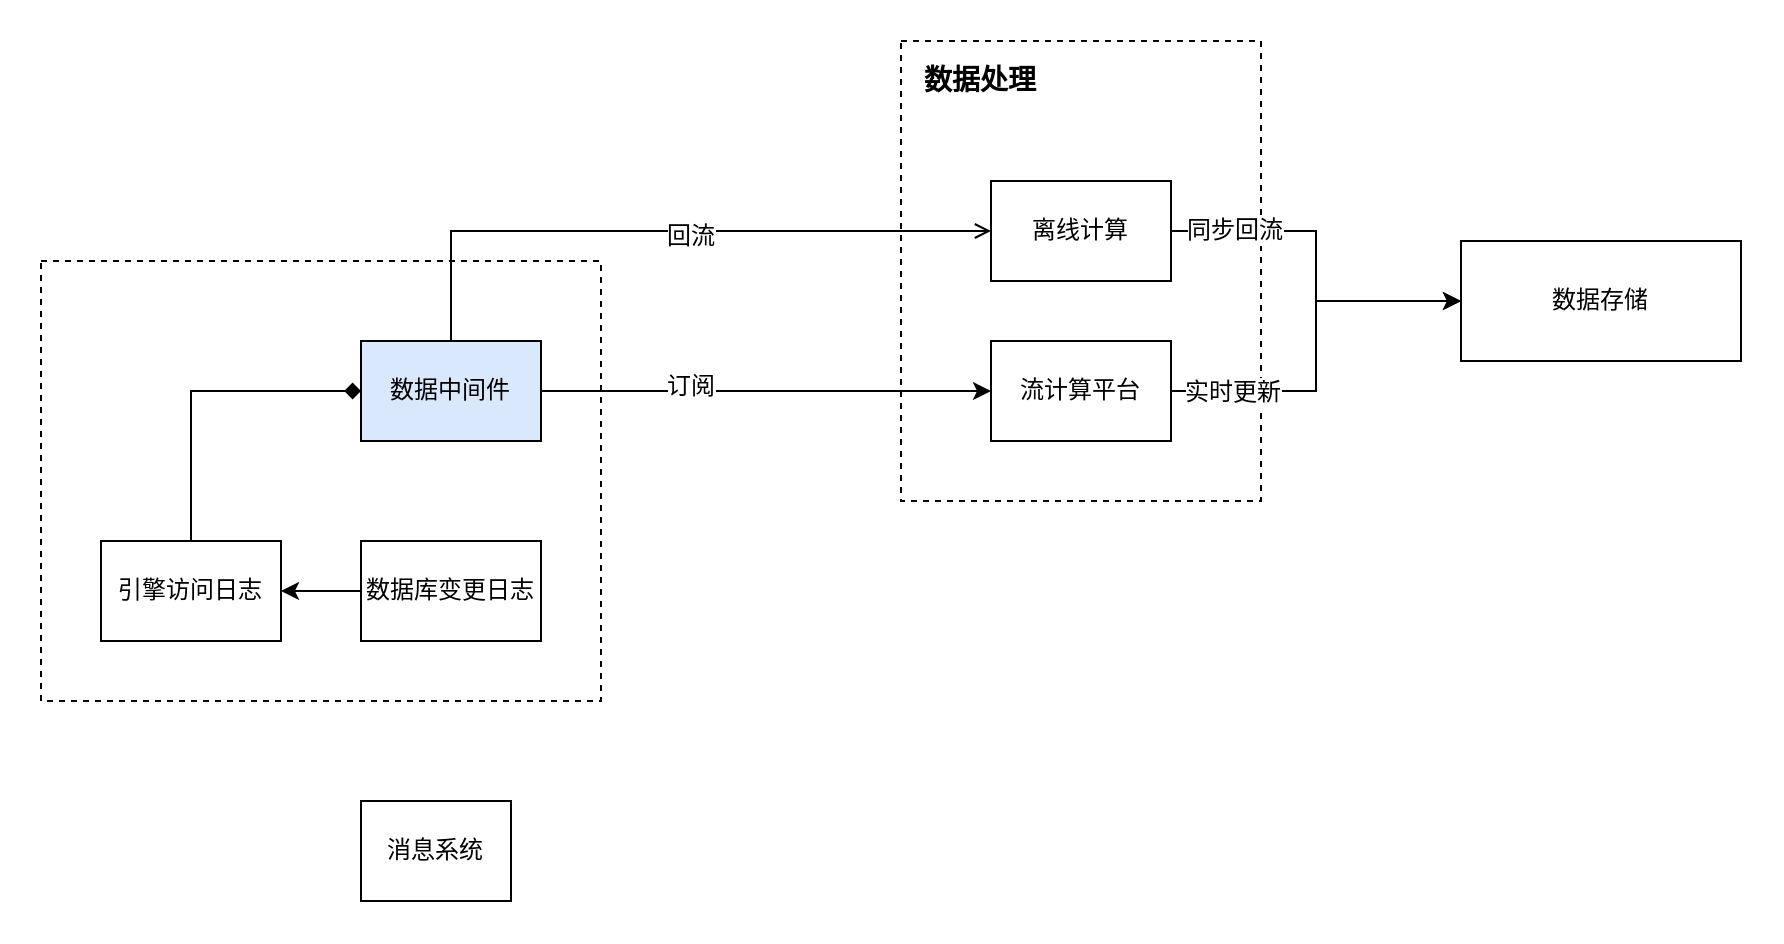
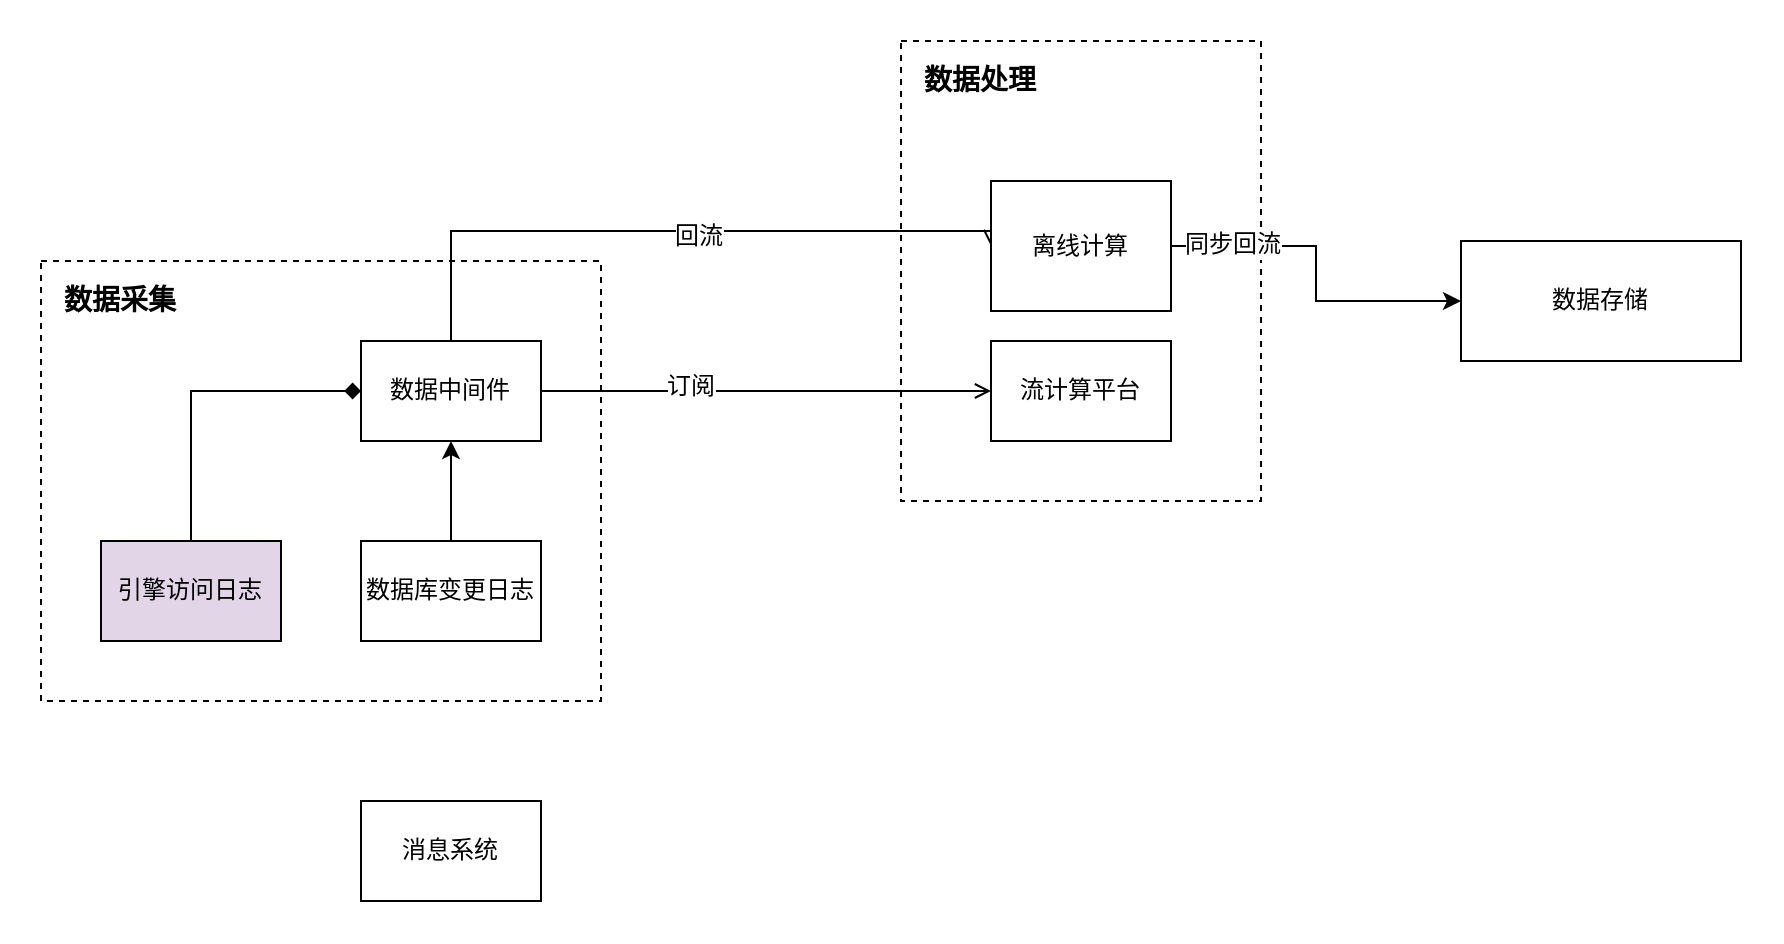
node "离线计算": size 180x100 -> 180x130
node "数据采集": added
node "数据中间件": fillcolor #dae8fc -> #ffffff
edge "数据中间件" -> "流计算平台": arrowhead classic -> open
edge "流计算平台" -> "数据存储": removed, label "实时更新"
node "引擎访问日志": fillcolor #ffffff -> #e1d5e7
edge "数据库变更日志" -> "引擎访问日志": now "数据库变更日志" -> "数据中间件"
node "消息系统": size 150x100 -> 180x100
